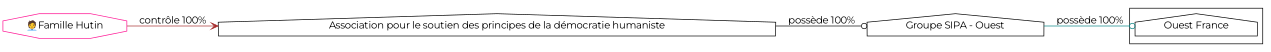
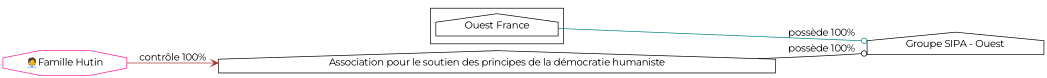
edge "Groupe SIPA - Ouest" -> "Ouest France": reversed
